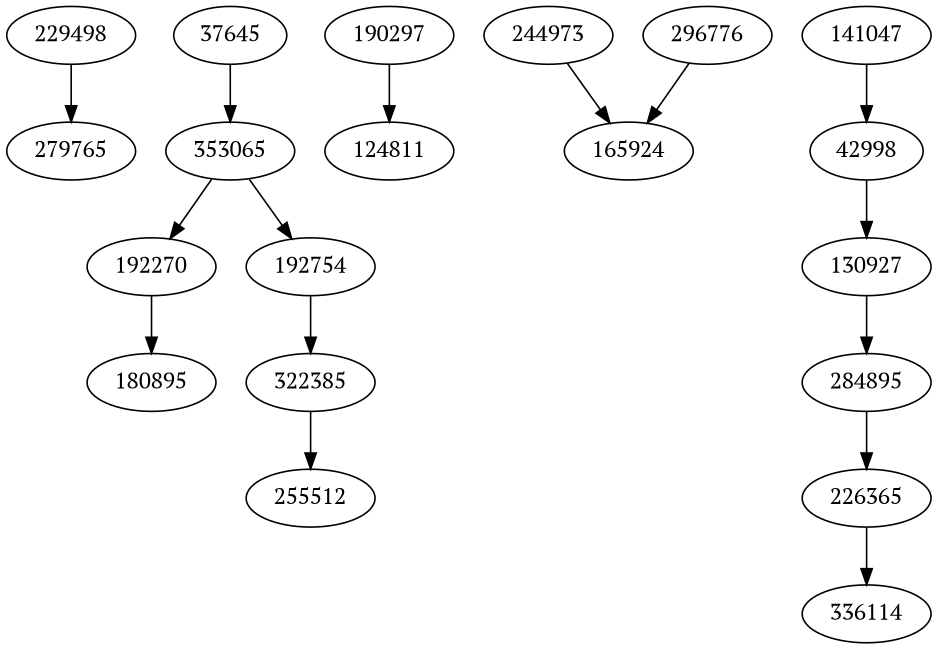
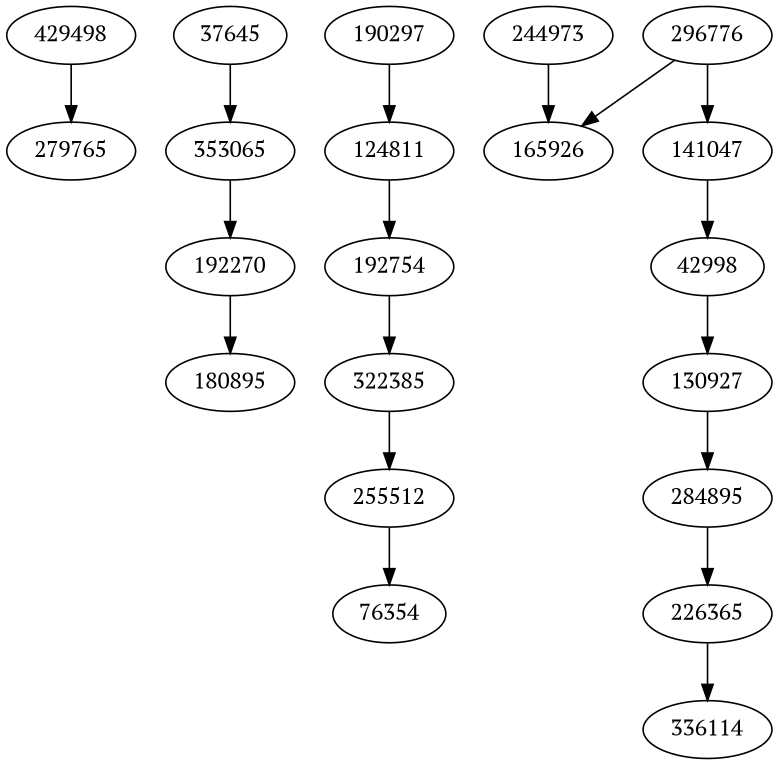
node "229498": label "229498" -> "429498"
edge "296776" -> "141047": added
node "165924": label "165924" -> "165926"
edge "353065" -> "192754": now "124811" -> "192754"
node "76354": added
